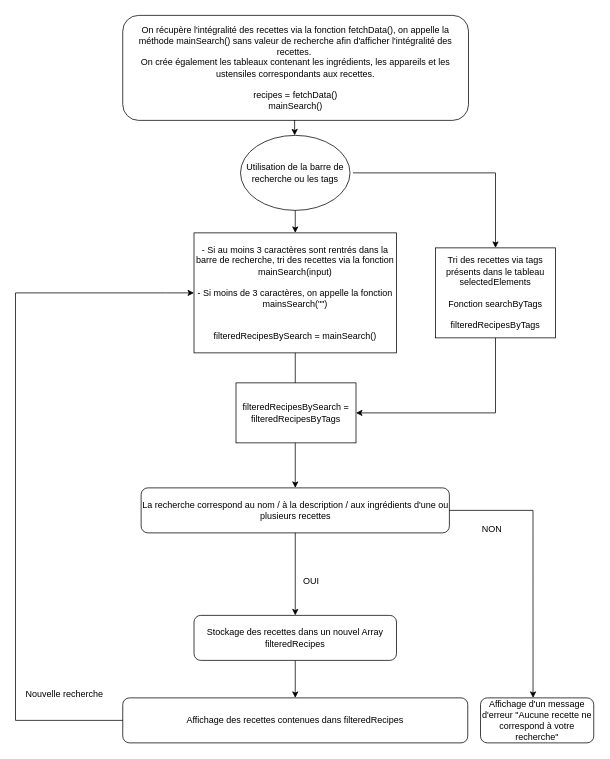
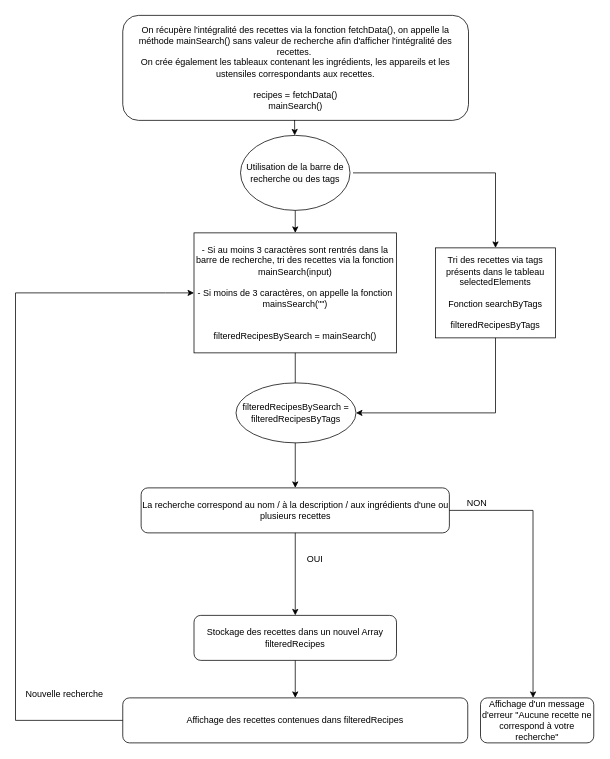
node "Utilisation de la barre de recherche ou les tags": label "Utilisation de la barre de recherche ou les tags" -> "Utilisation de la barre de recherche ou des tags"
node "filteredRecipesBySearch = filteredRecipesByTags": shape rectangle -> ellipse
node "NON": moved (492, 529) -> (477, 503)
node "OUI": moved (311, 582) -> (315, 559)
